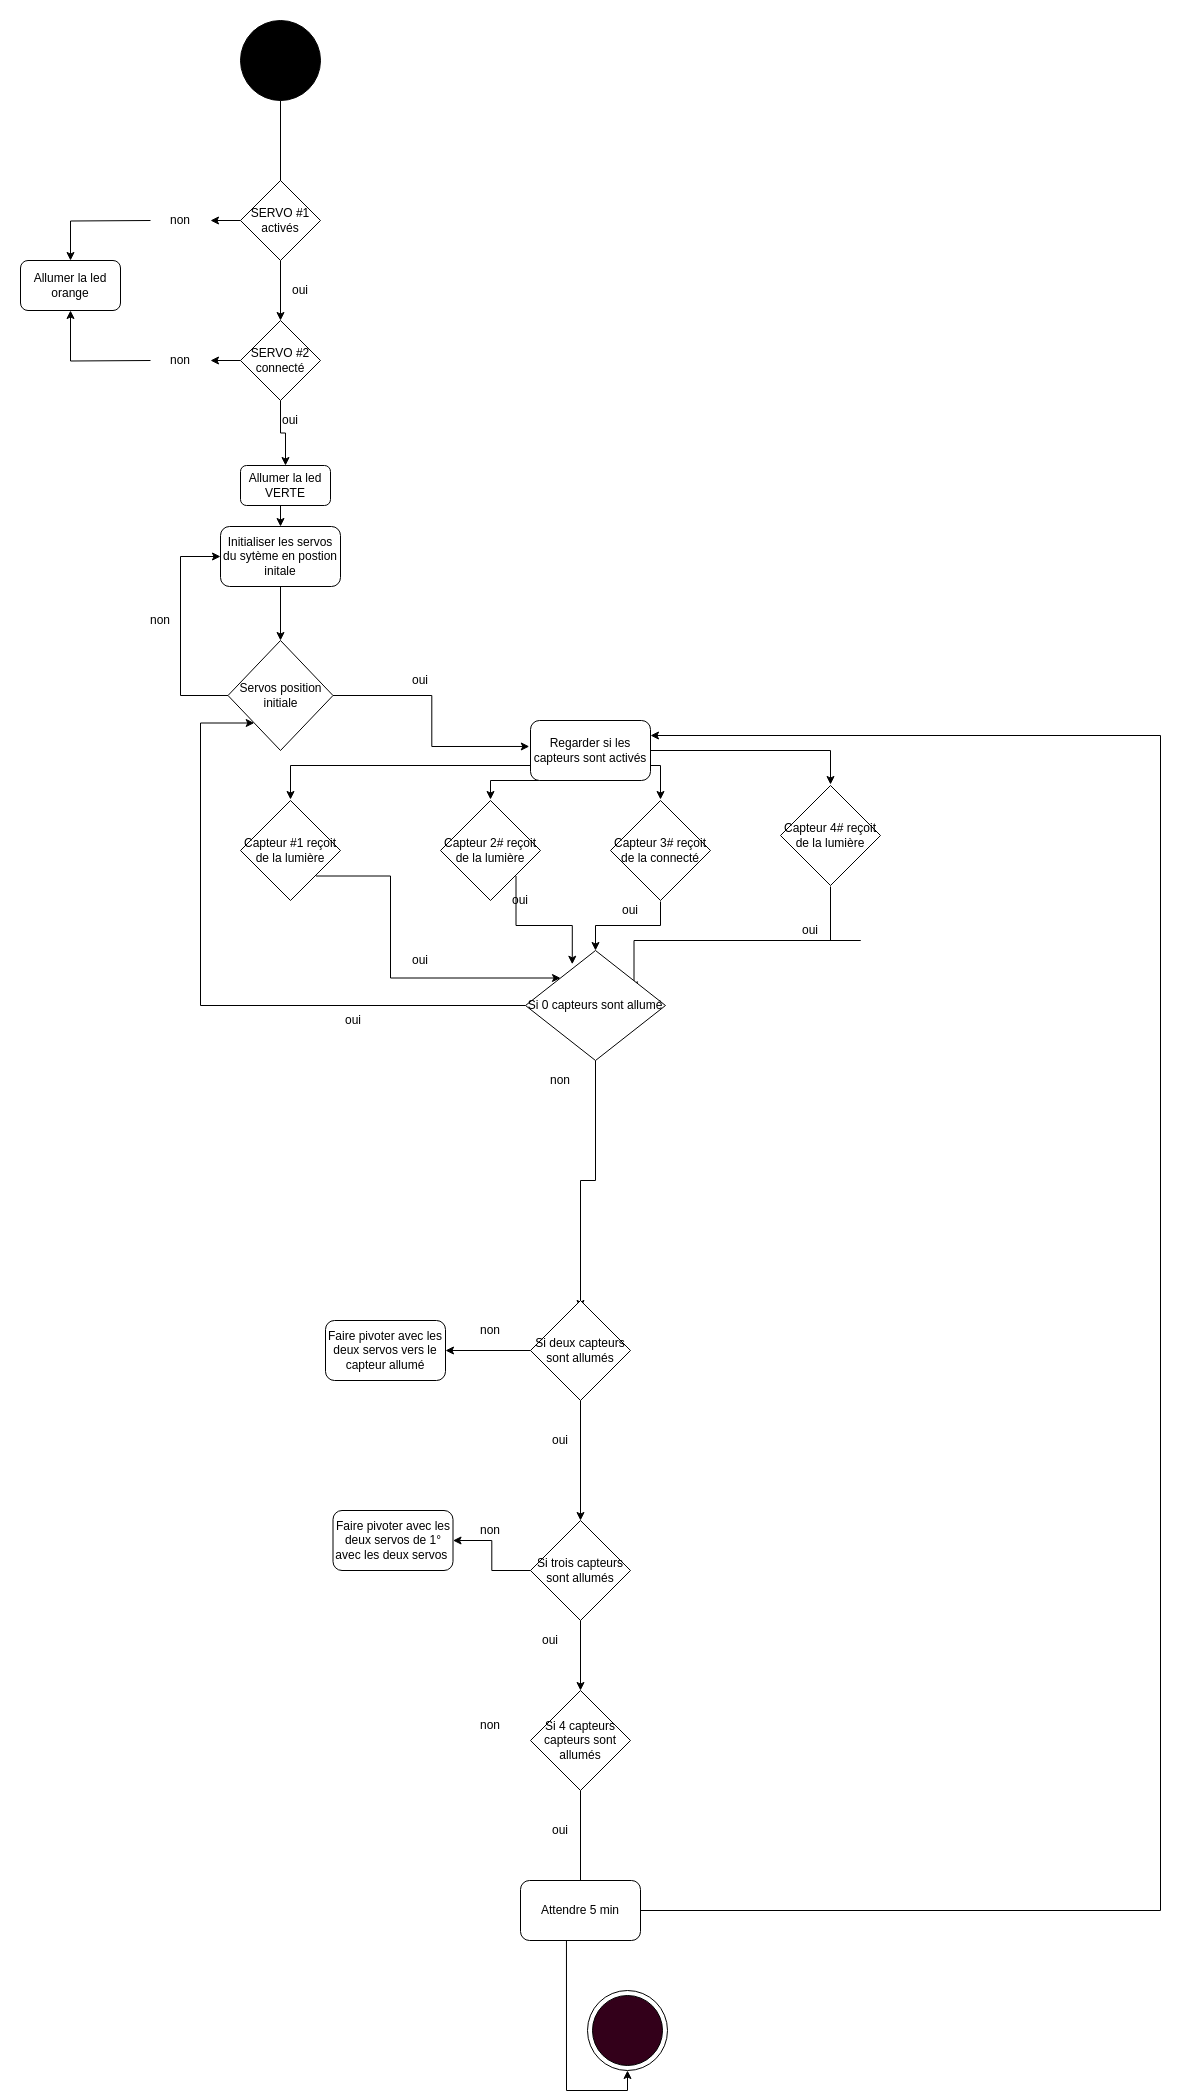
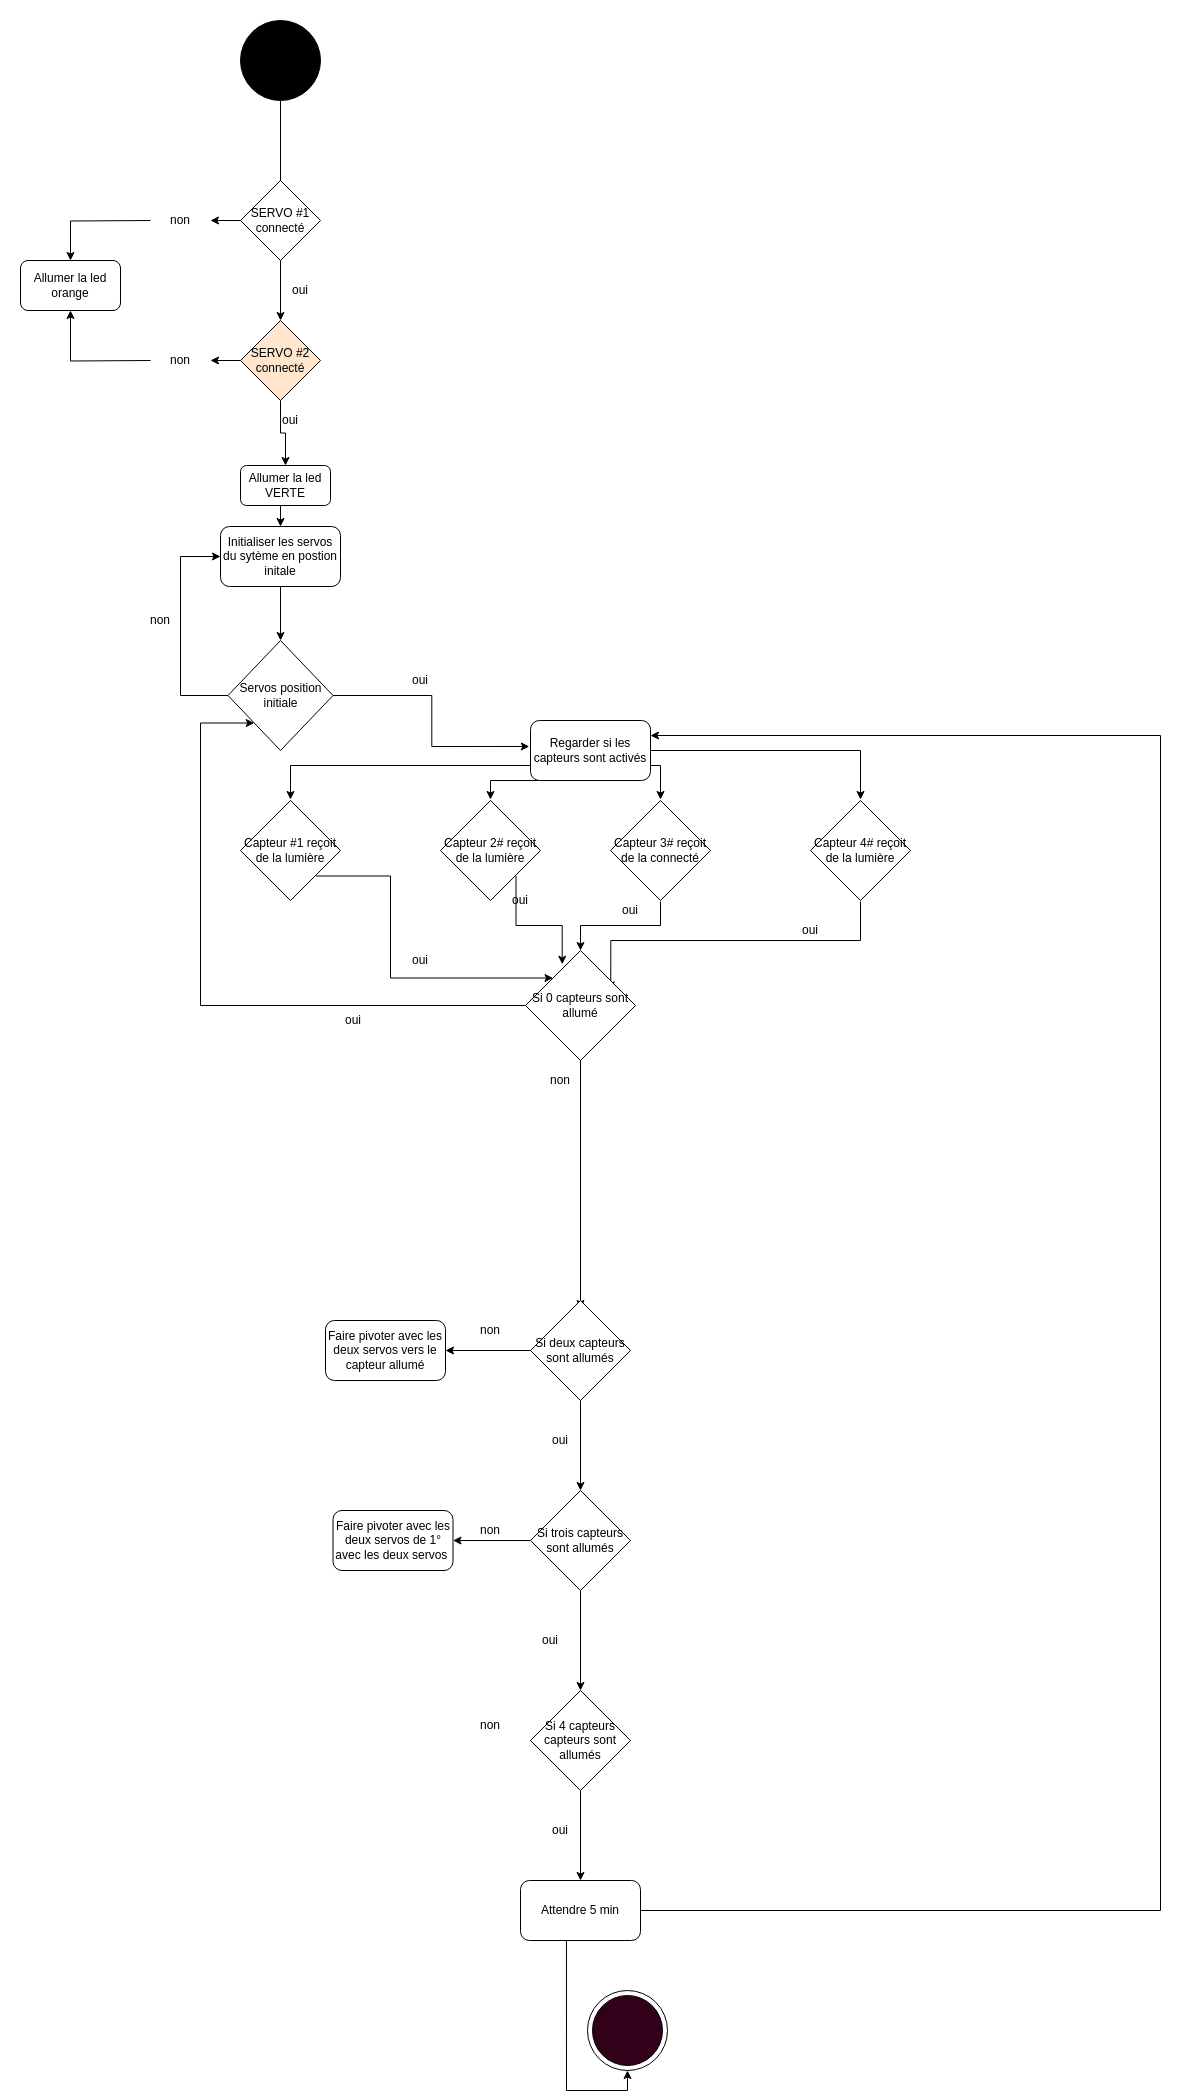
node "SERVO #1 activés": label "SERVO #1 activés" -> "SERVO #1 connecté"
node "SERVO #2 connecté": fillcolor #ffffff -> #ffe6cc
node "Capteur 4# reçoit de la lumière": moved (831, 836) -> (861, 851)
node "Si 0 capteurs sont allumé": size 140x110 -> 110x110
node "Si trois capteurs sont allumés": moved (581, 1571) -> (581, 1541)
edge "Si 4 capteurs capteurs sont allumés" -- "Attendre 5 min": arrowhead none -> classic
